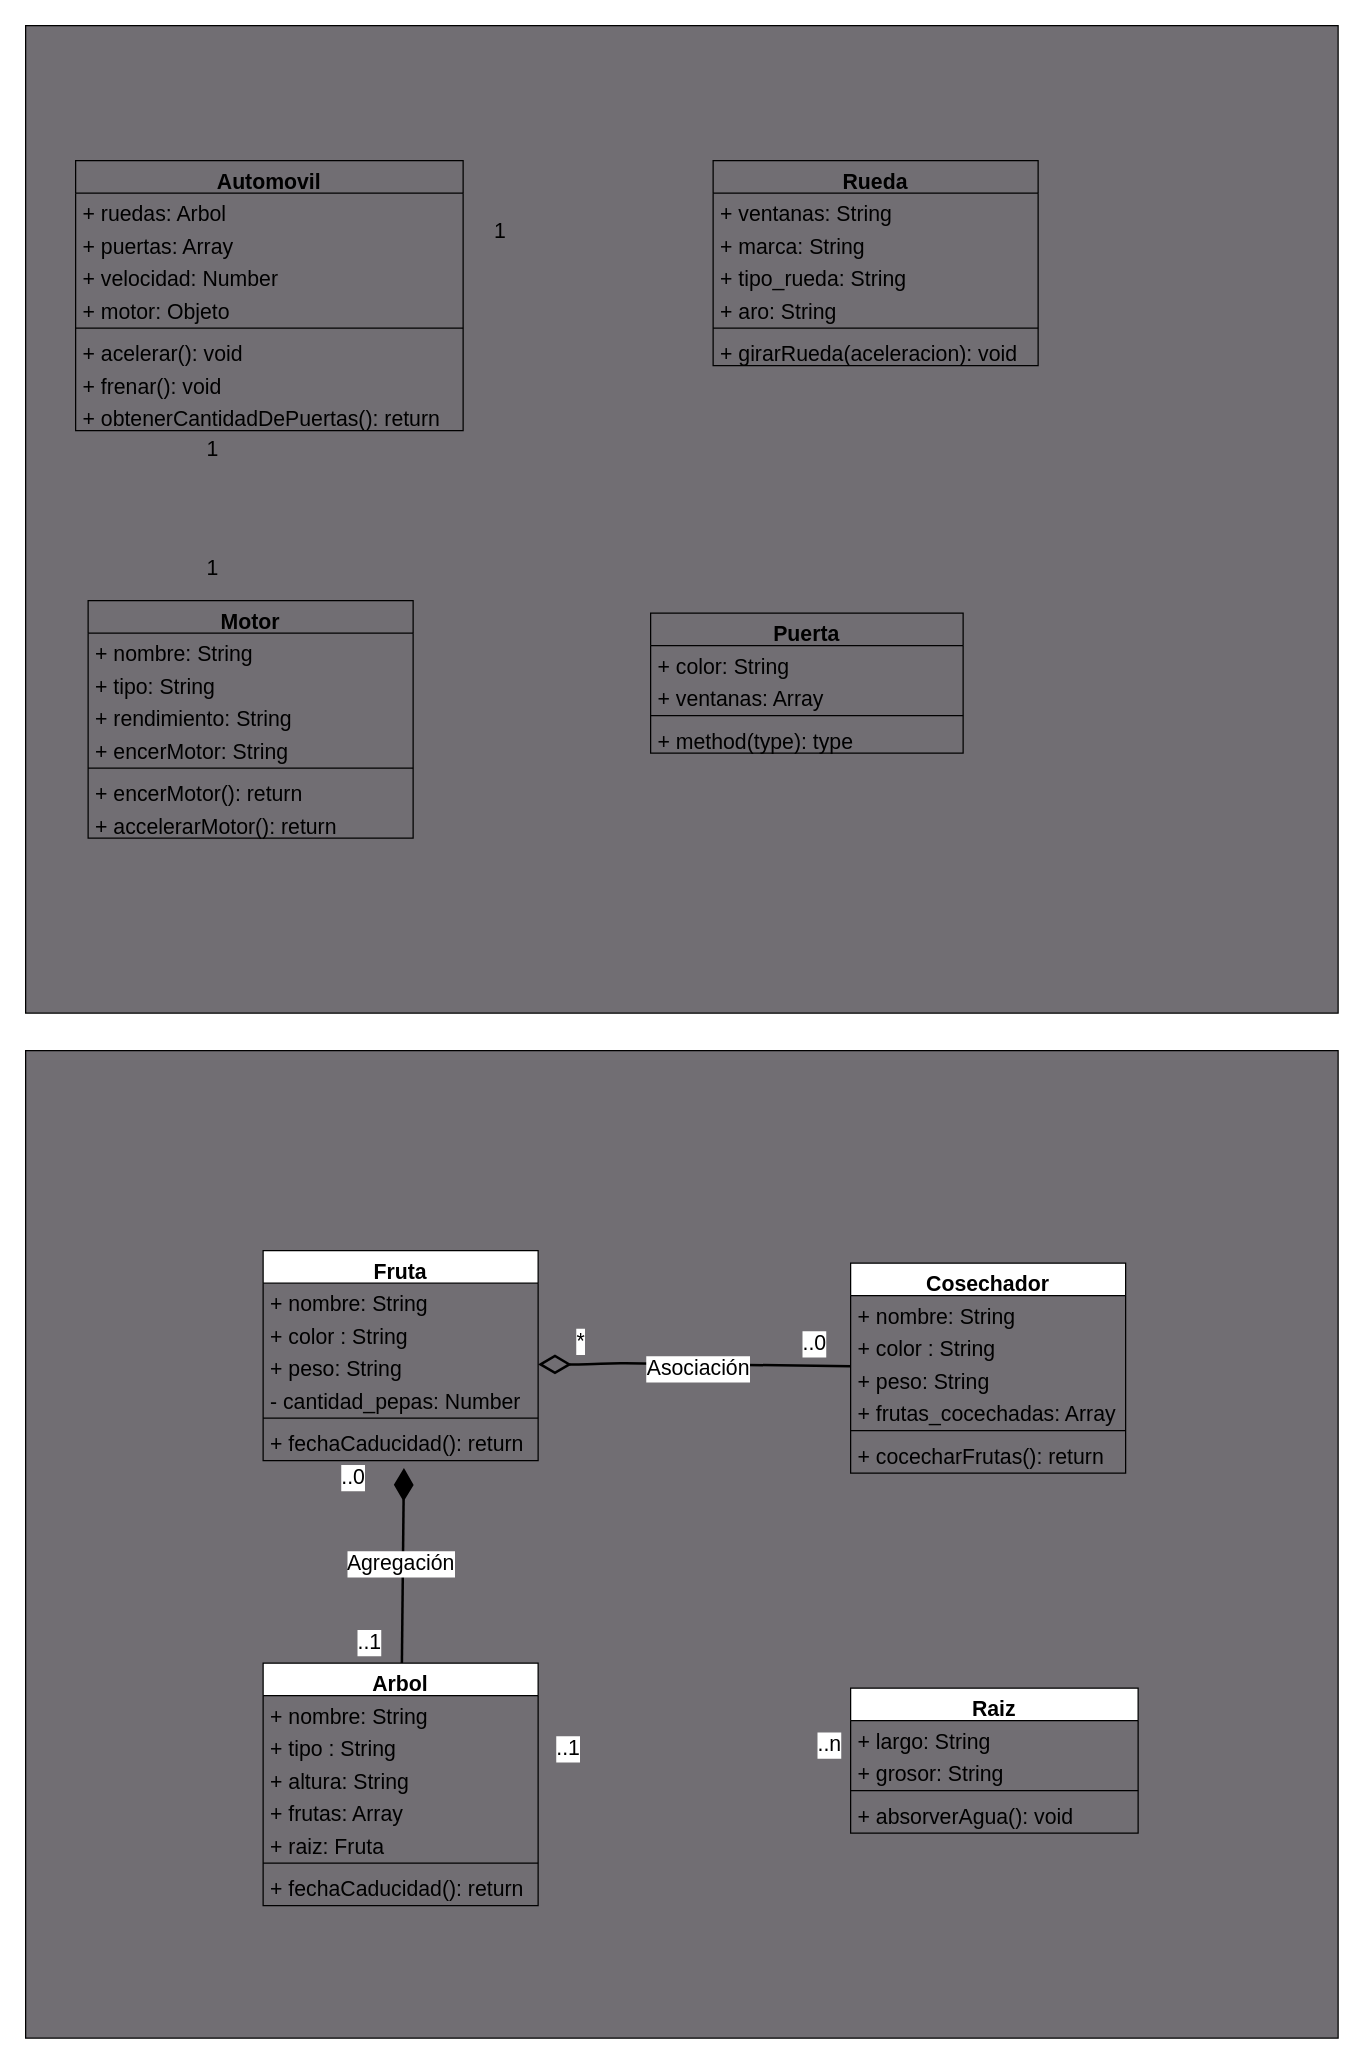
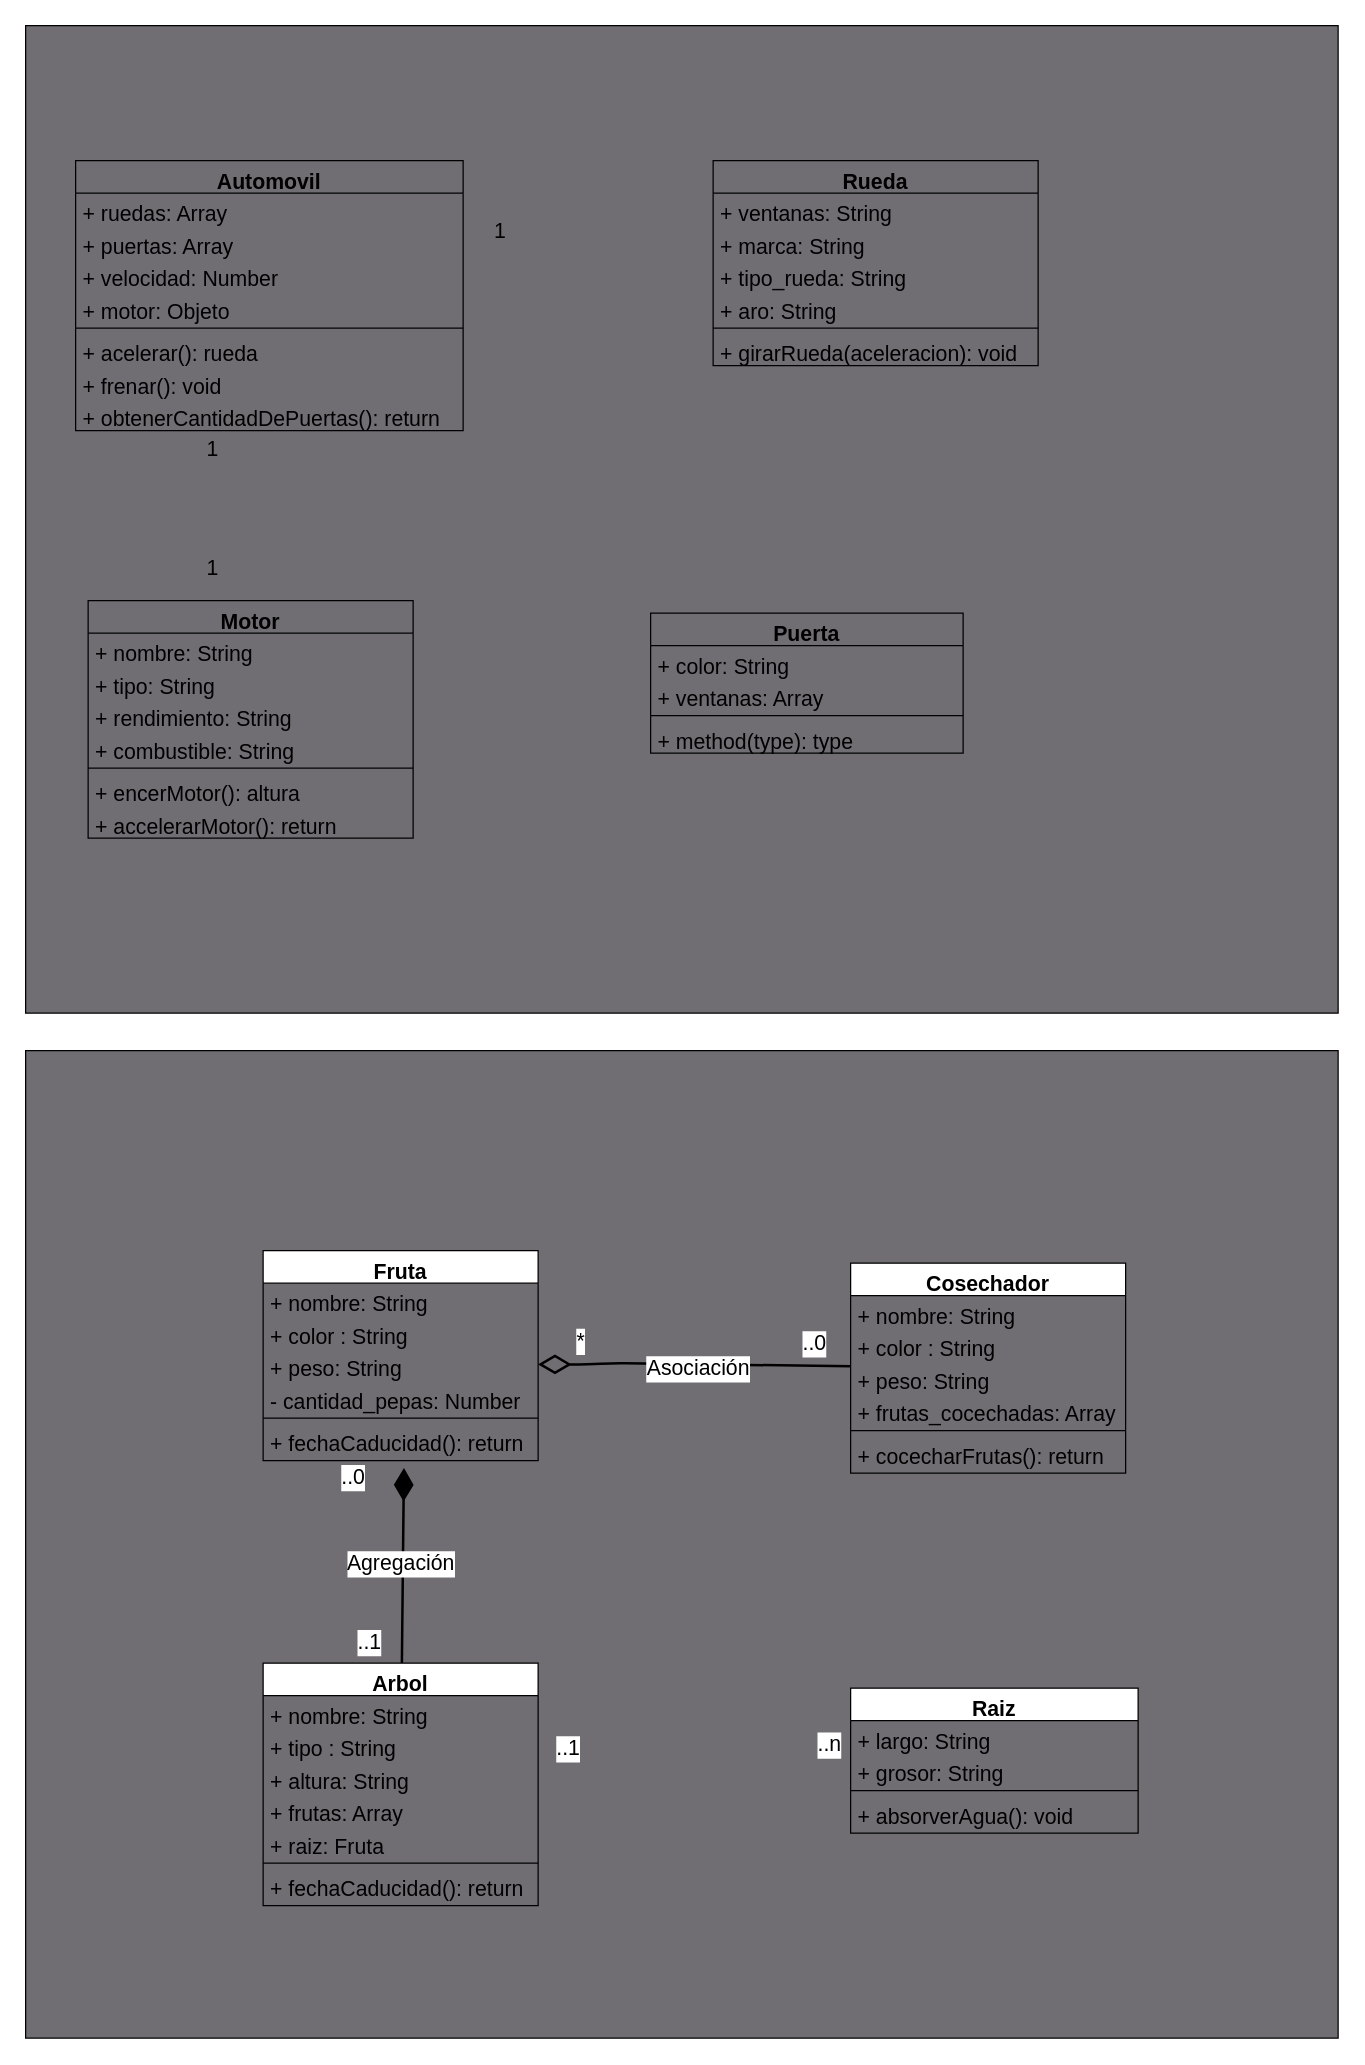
node "+ ruedas: Arbol": label "+ ruedas: Arbol" -> "+ ruedas: Array"
node "+ acelerar(): void": label "+ acelerar(): void" -> "+ acelerar(): rueda"
node "+ encerMotor: String": label "+ encerMotor: String" -> "+ combustible: String"
node "+ encerMotor(): return": label "+ encerMotor(): return" -> "+ encerMotor(): altura"
